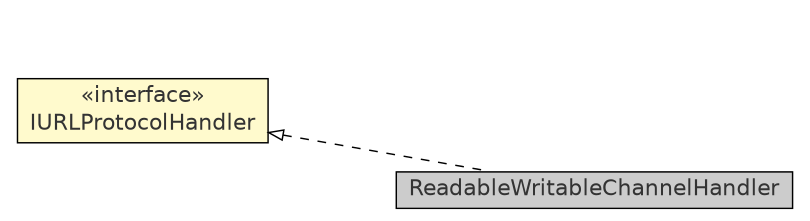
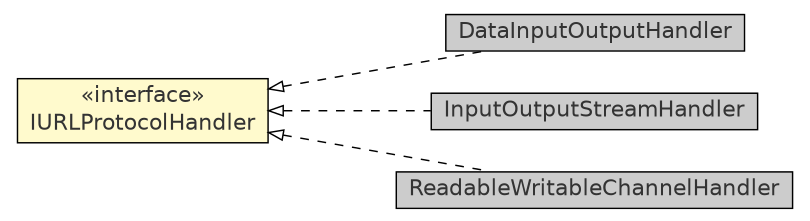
node "DataInputOutputHandler": added
node "InputOutputStreamHandler": added
